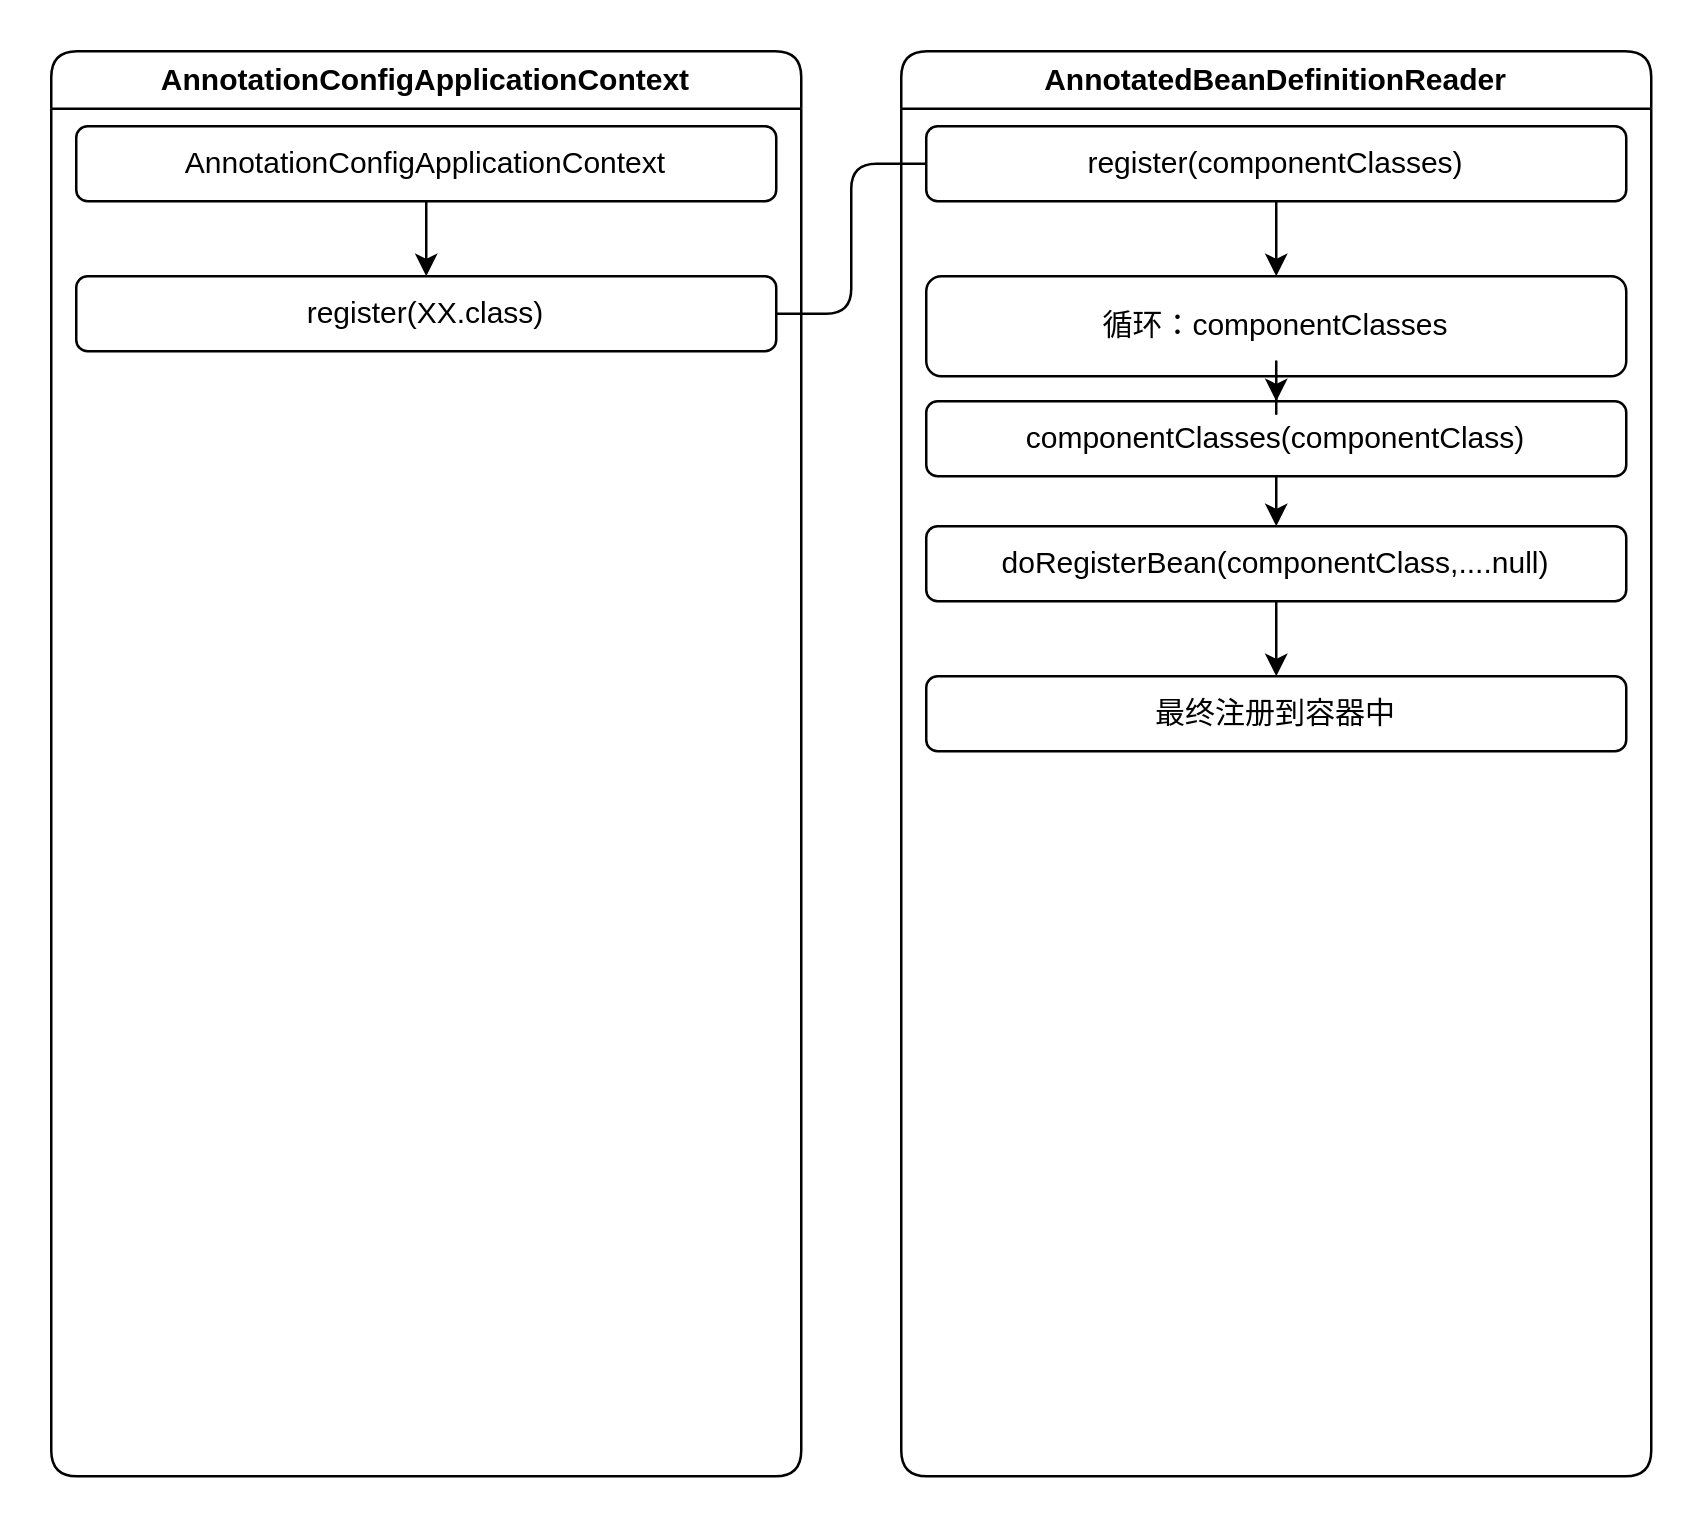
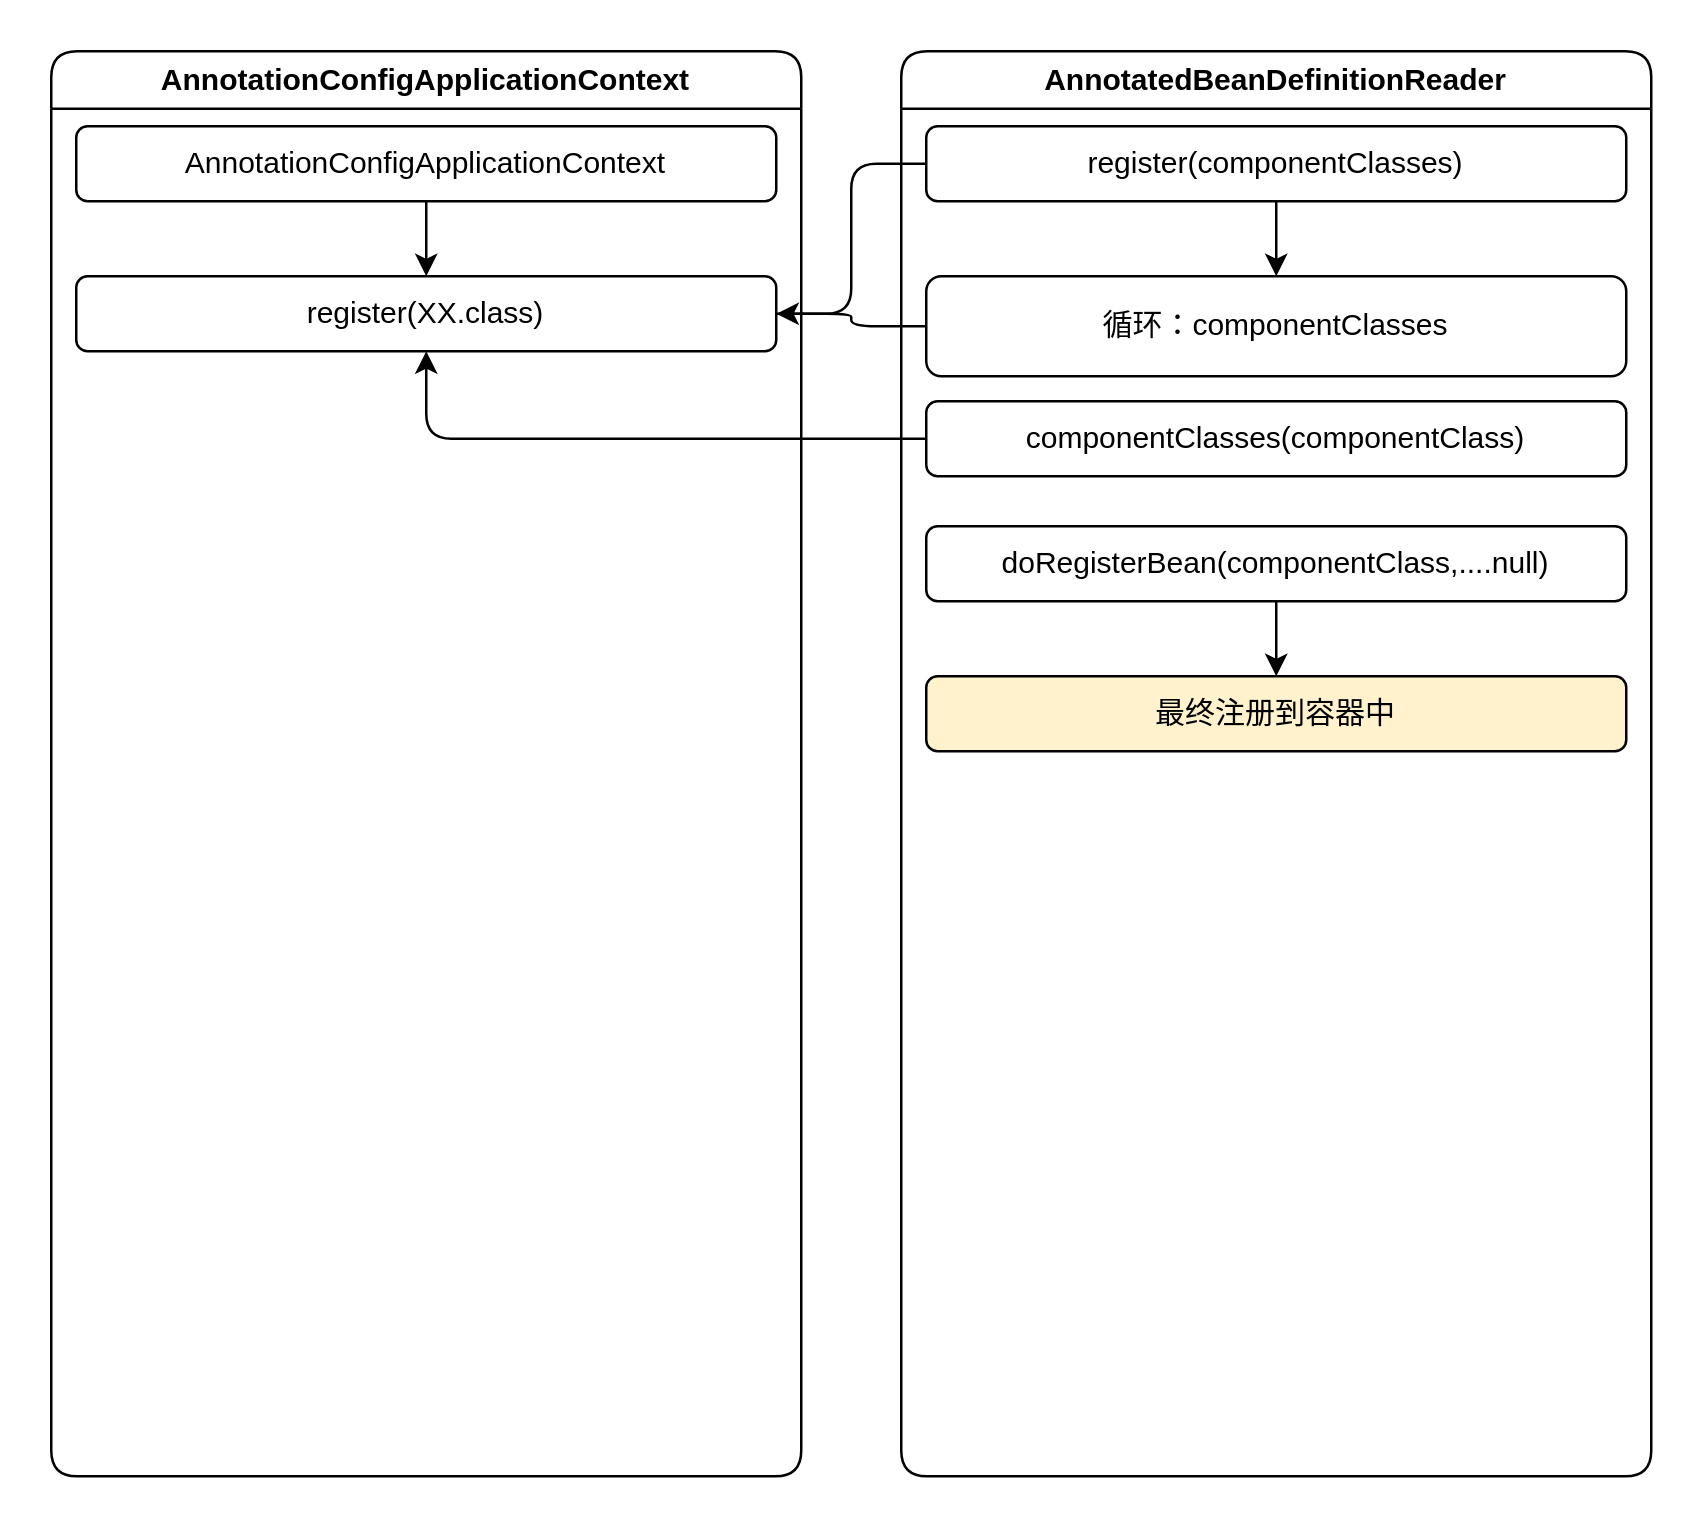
edge "循环：componentClasses" -> "componentClasses(componentClass)": now "循环：componentClasses" -> "register(XX.class)"
edge "componentClasses(componentClass)" -> "doRegisterBean(componentClass,....null)": now "componentClasses(componentClass)" -> "register(XX.class)"
node "最终注册到容器中": fillcolor #ffffff -> #fff2cc
